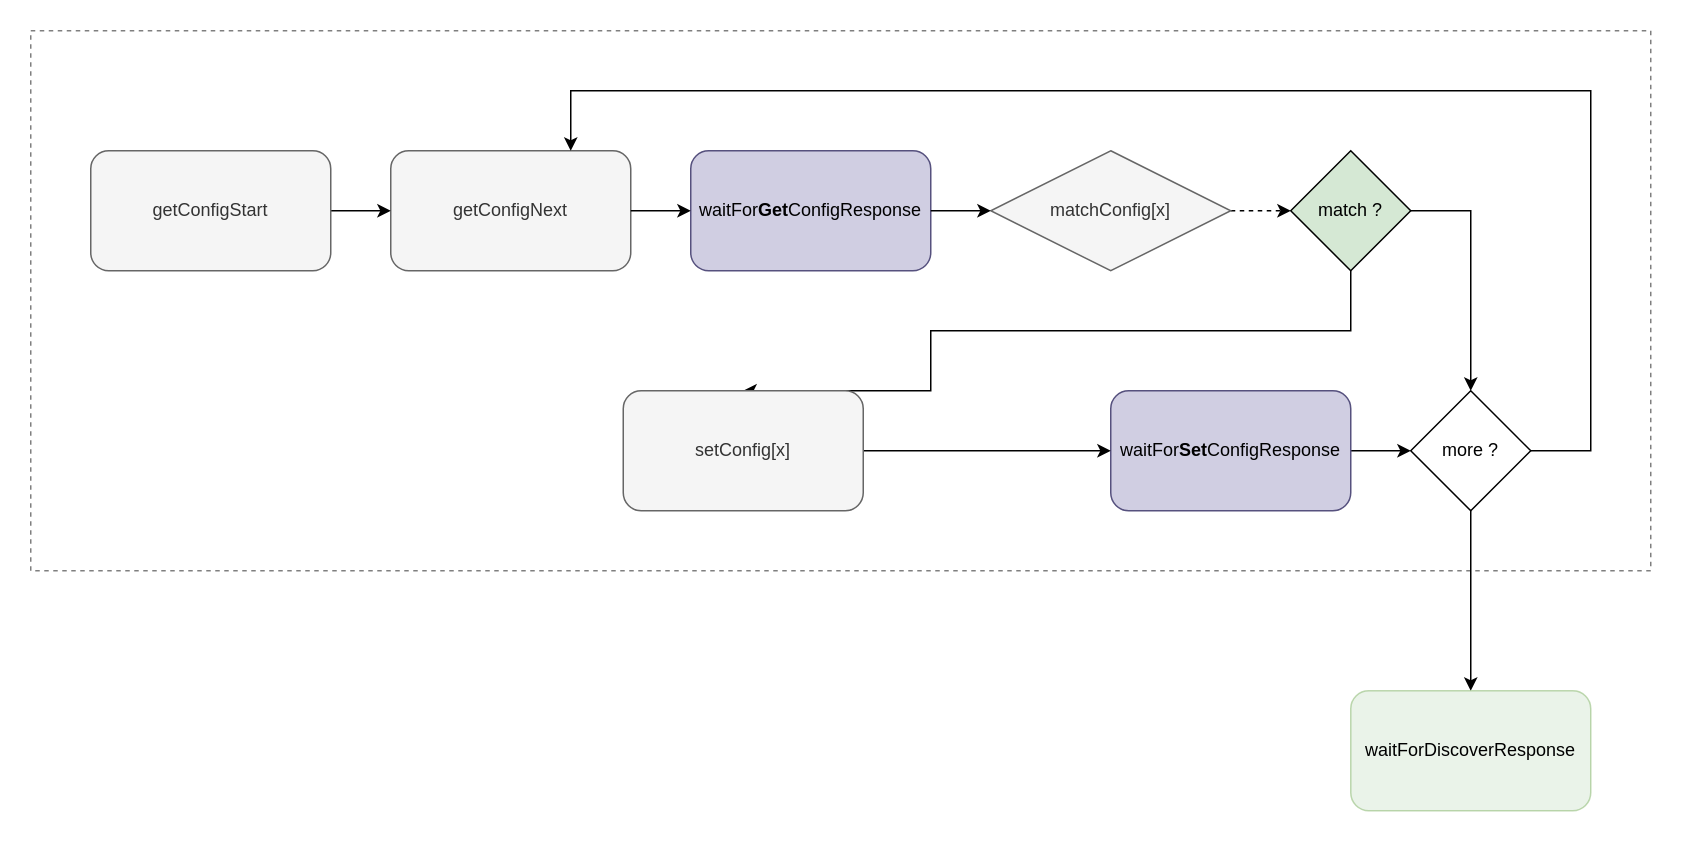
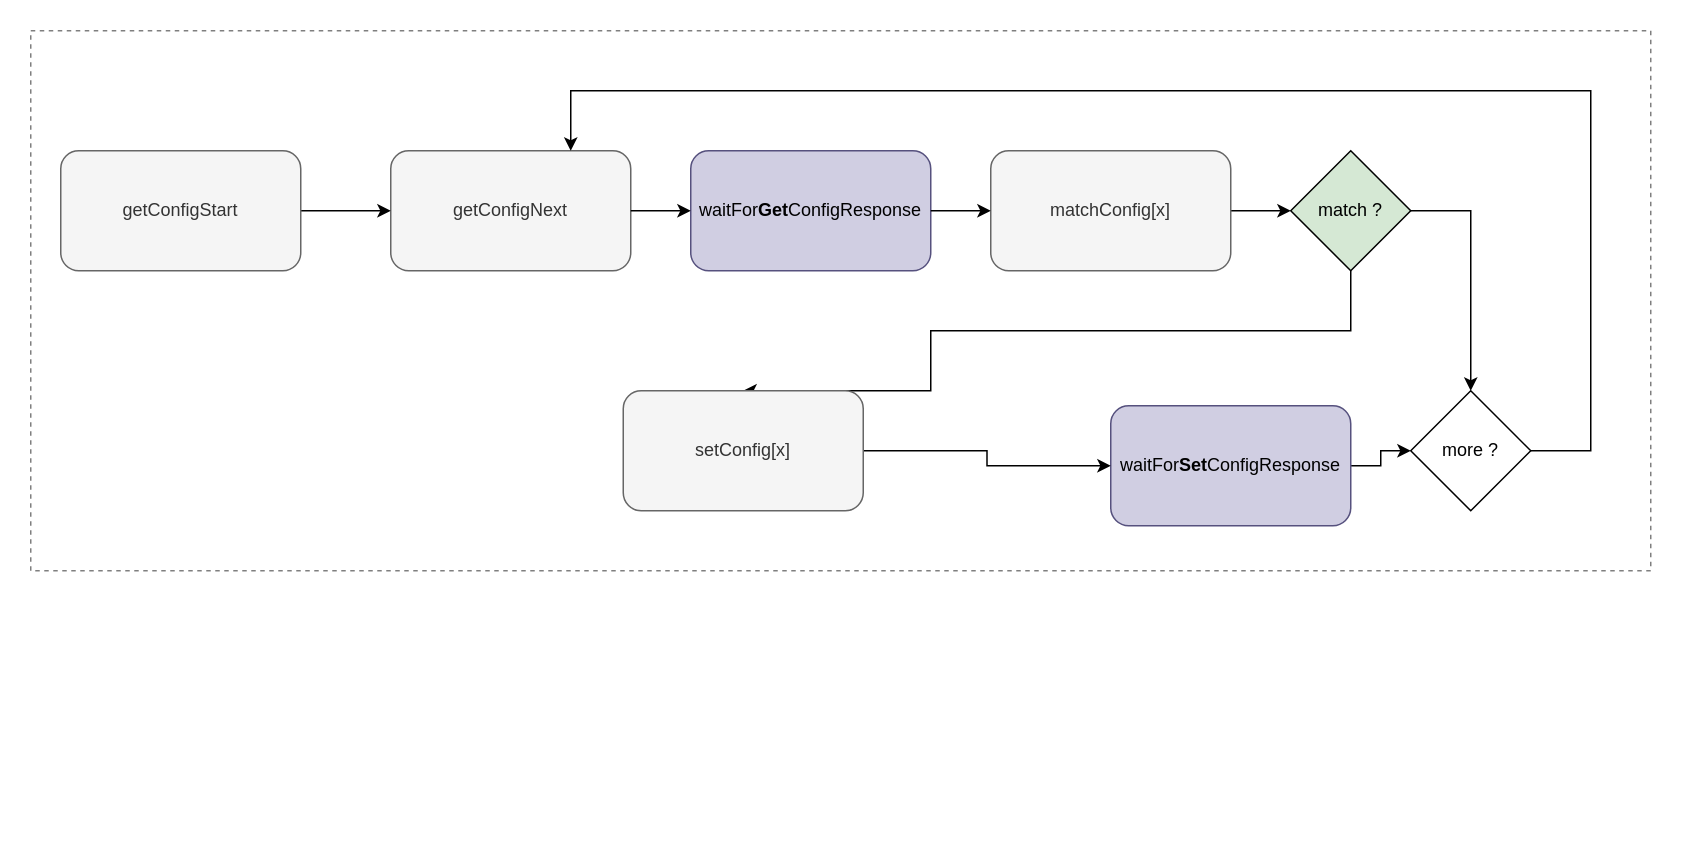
node "getConfigStart": moved (211, 211) -> (181, 211)
node "matchConfig[x]": shape diamond -> rounded rectangle
edge "matchConfig[x]" -> "match ?": style dashed -> solid
node "waitForSetConfigResponse": moved (1231, 451) -> (1231, 466)
edge "more ?" -> "waitForDiscoverResponse": removed
node "waitForDiscoverResponse": removed
